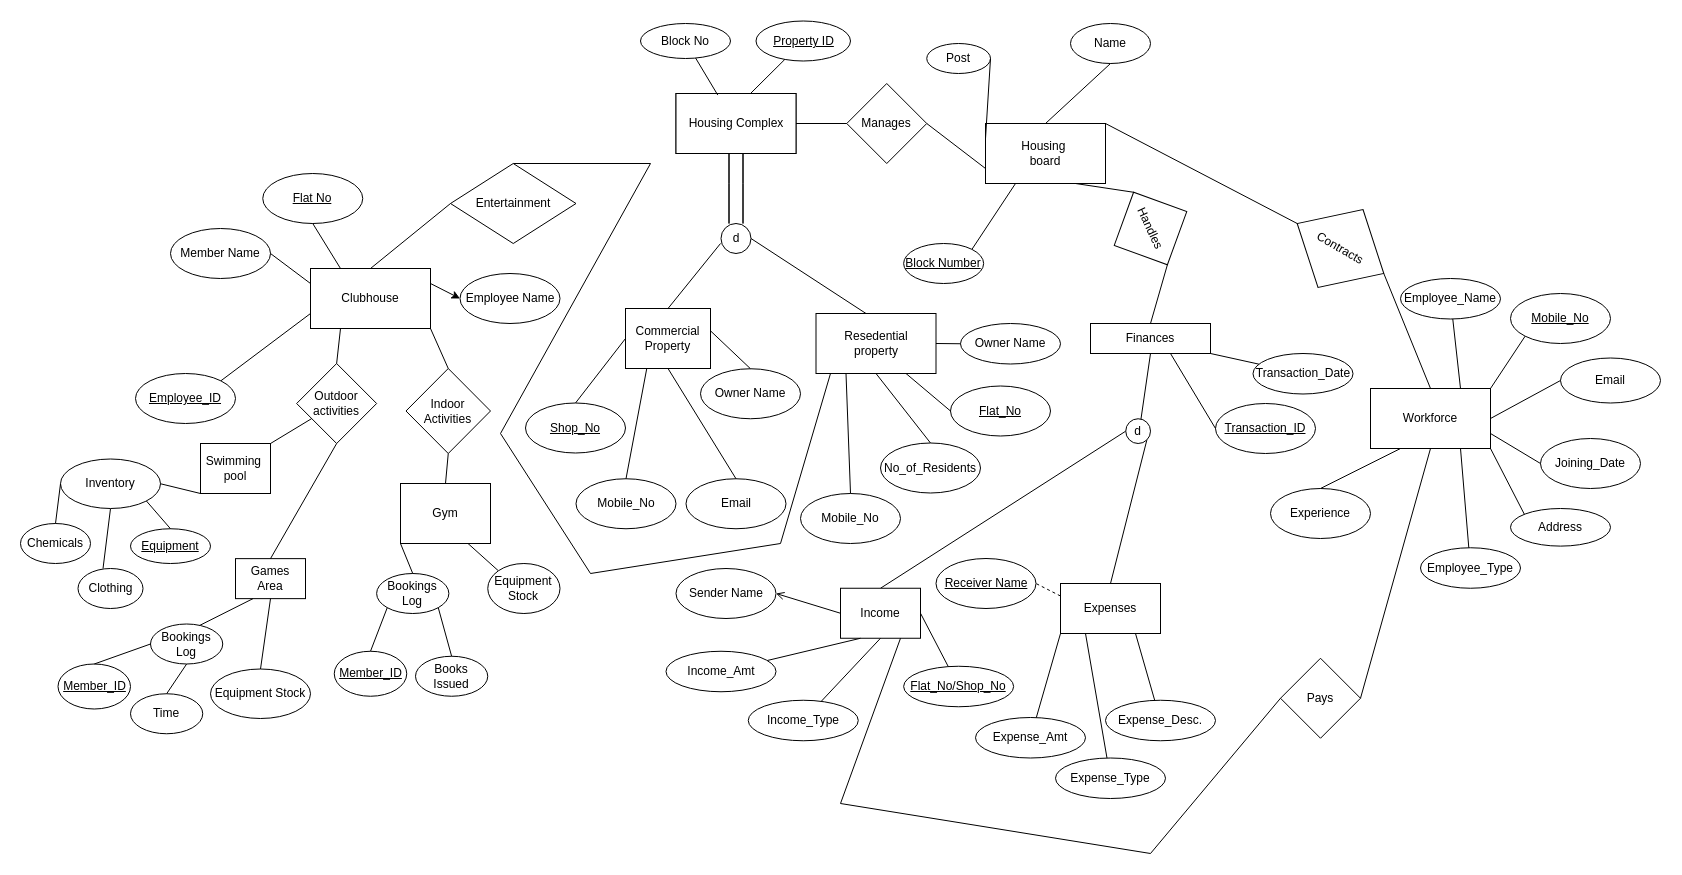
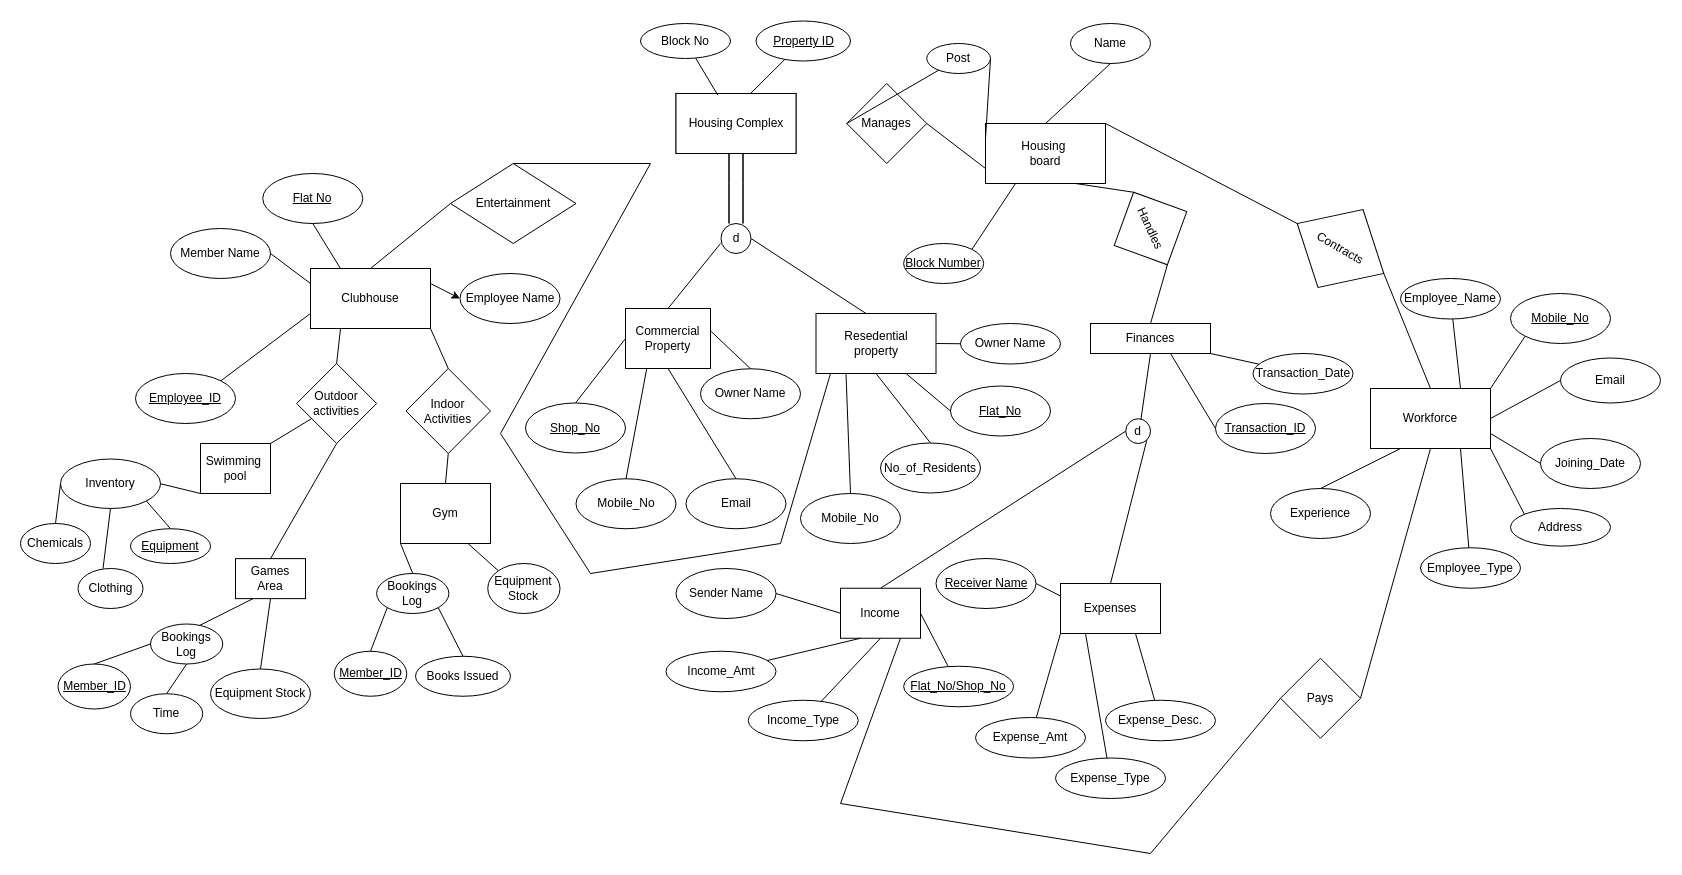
edge "Housing Complex" -- "Manages": now "Post" -- "Manages"
edge "Receiver Name" -- "Expenses": style dashed -> solid
edge "Income" -> "Sender Name": arrowhead open -> none
node "Books Issued": size 72x40 -> 95x40
